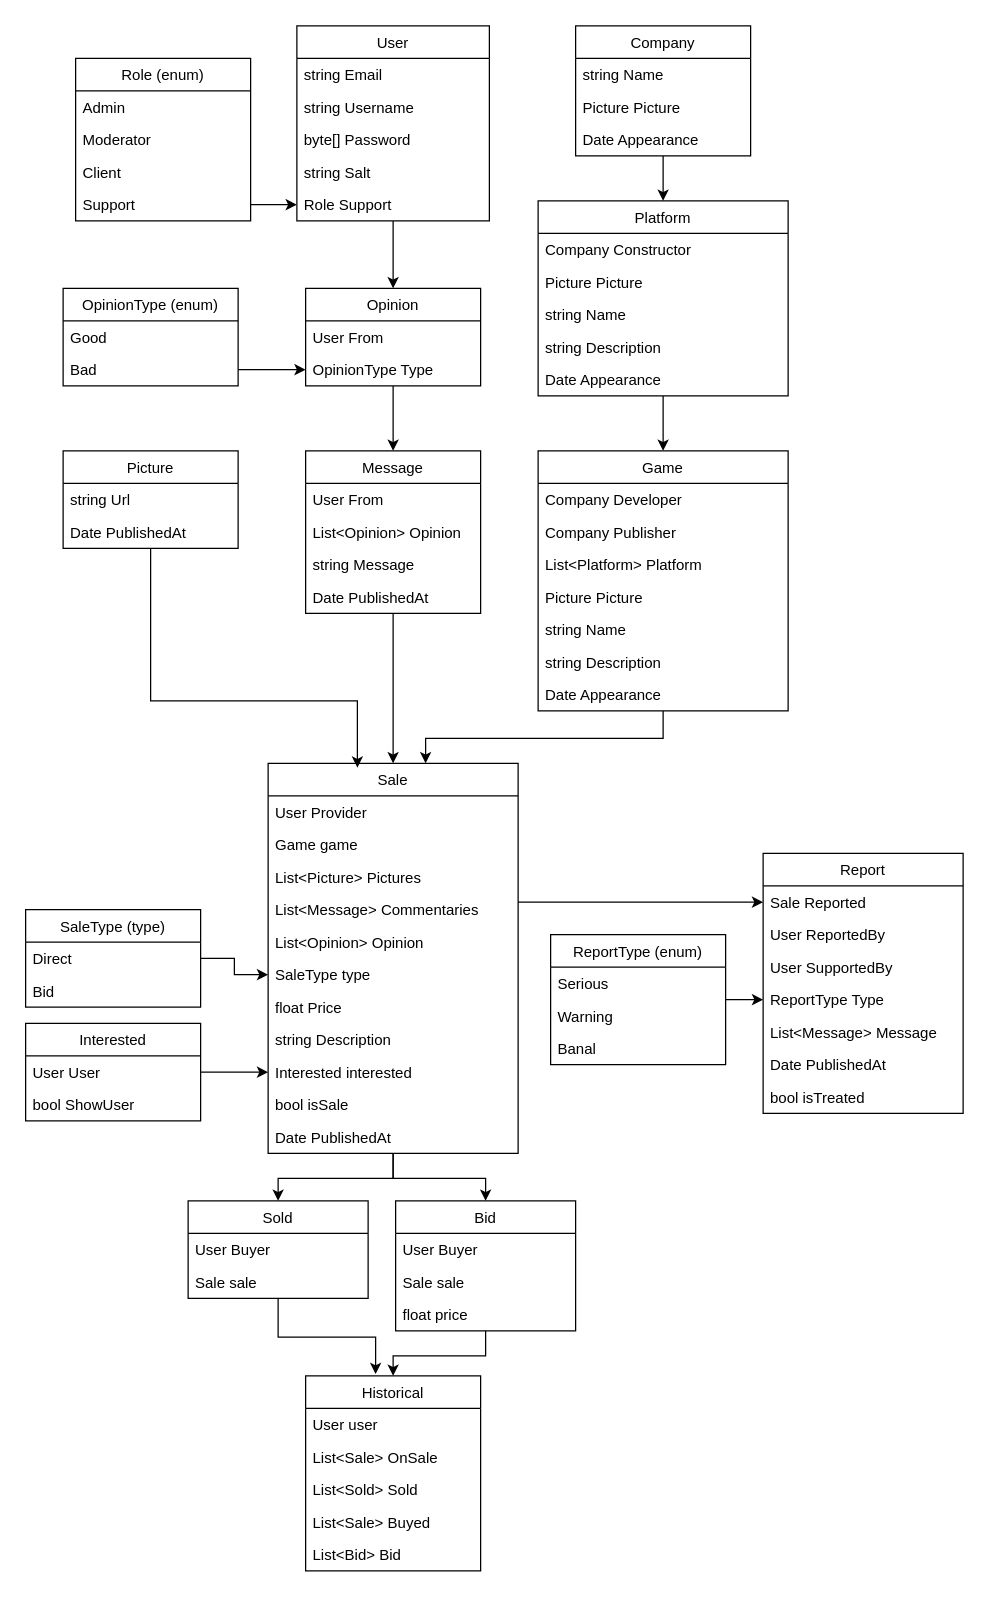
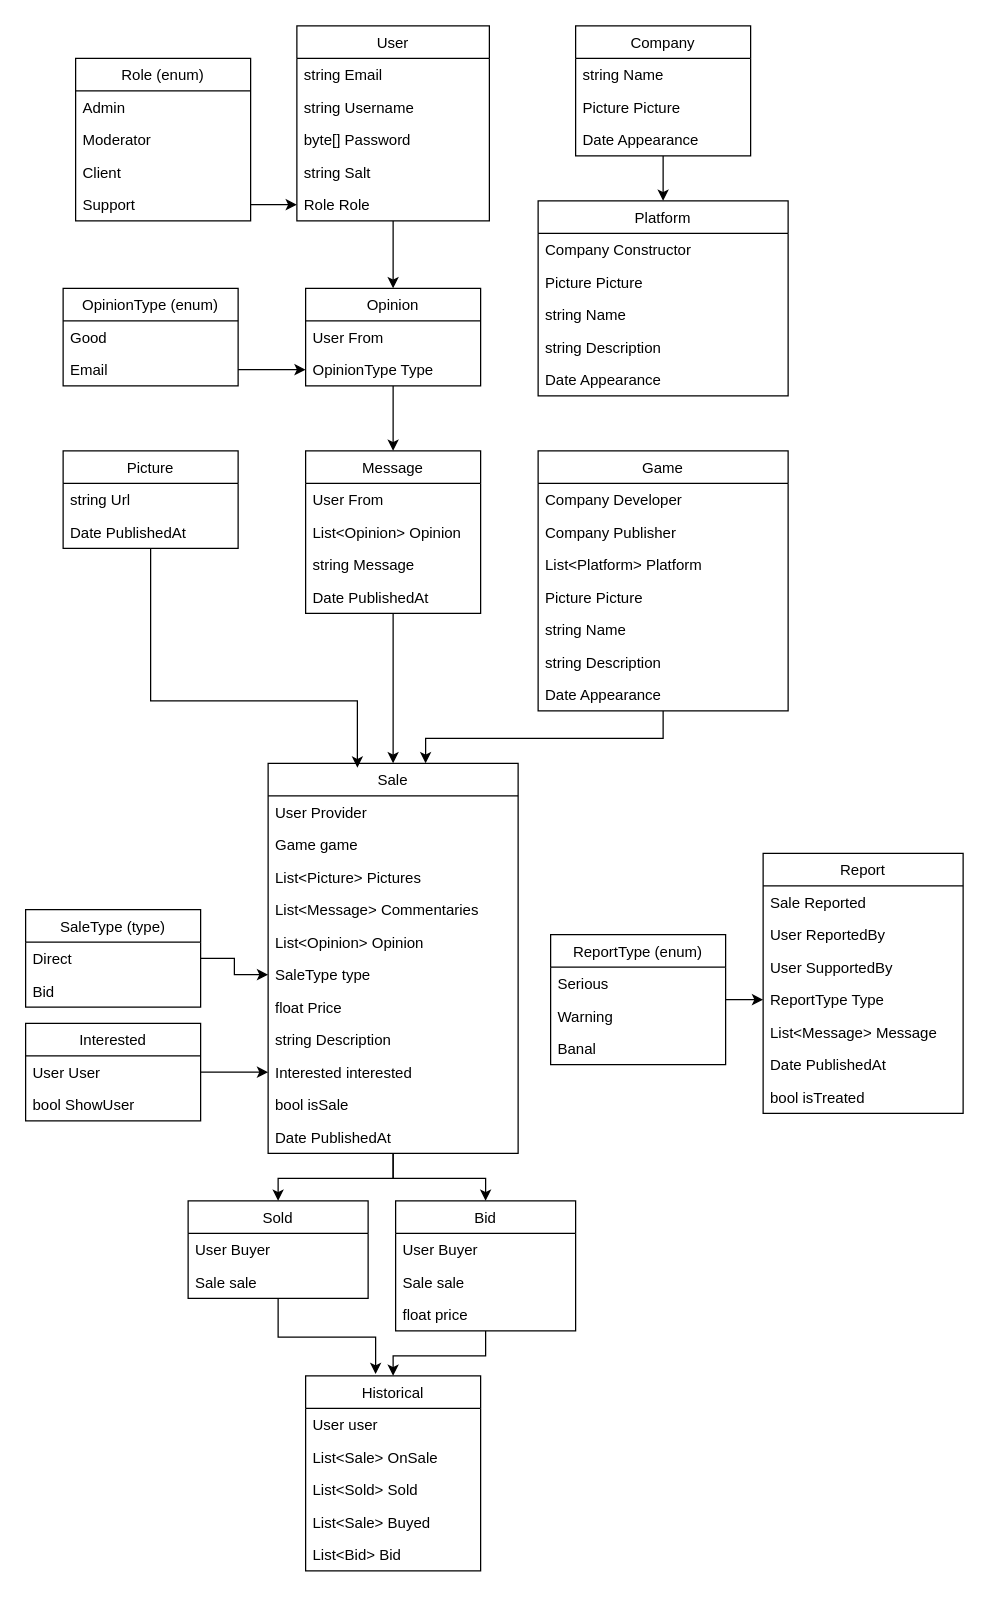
node "Role Support": label "Role Support" -> "Role Role"
node "Bad": label "Bad" -> "Email"
edge "Platform" -> "Game": removed
edge "Sale" -> "Sale Reported": removed
